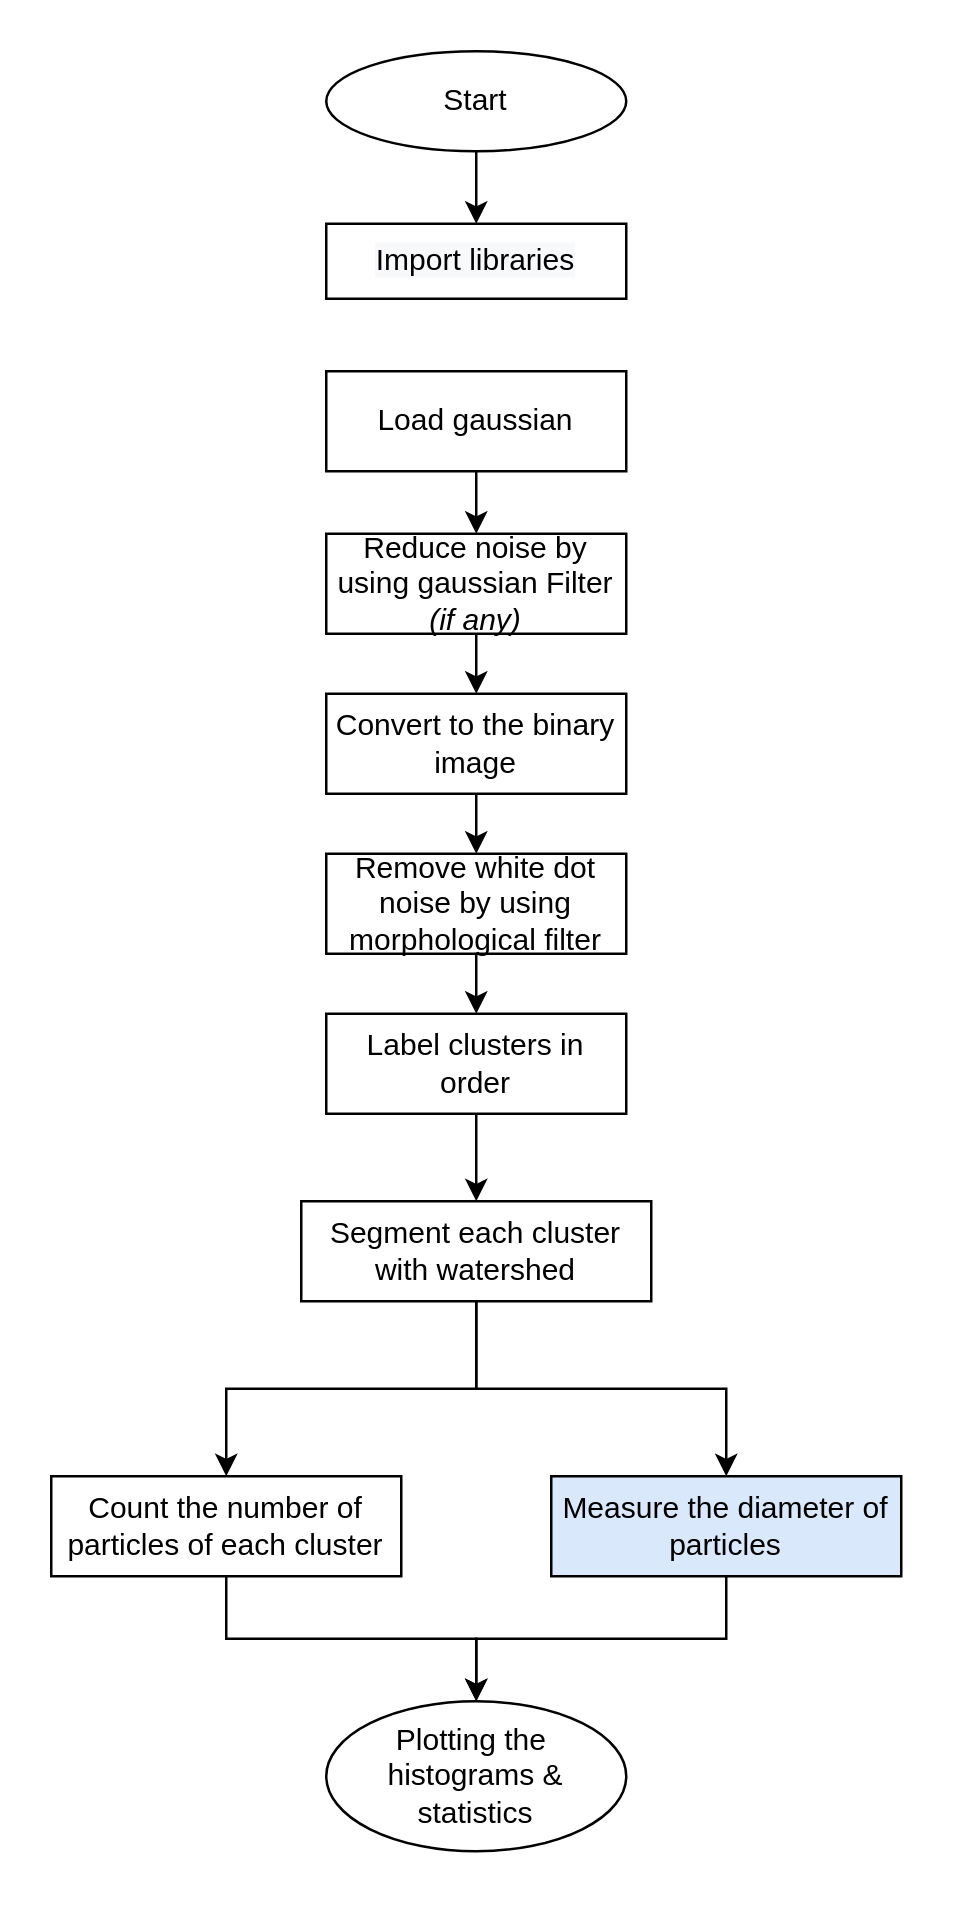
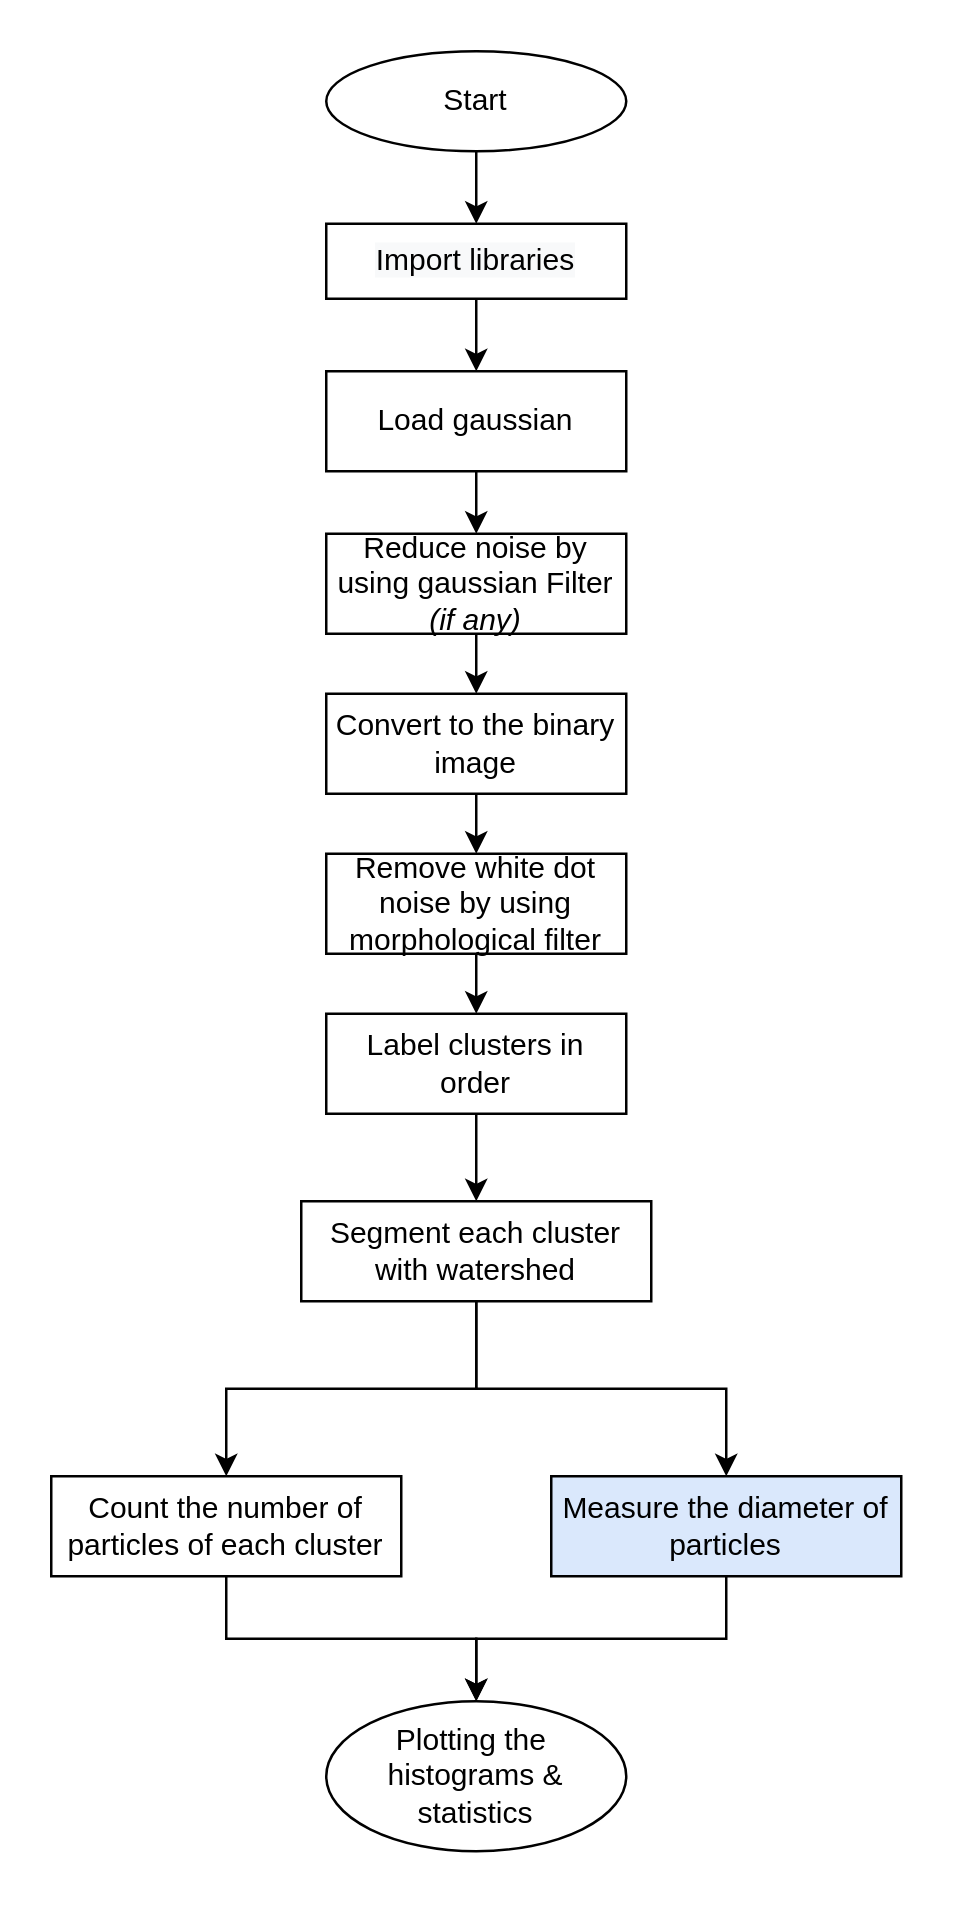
edge "Import libraries" -> "Load gaussian": added
